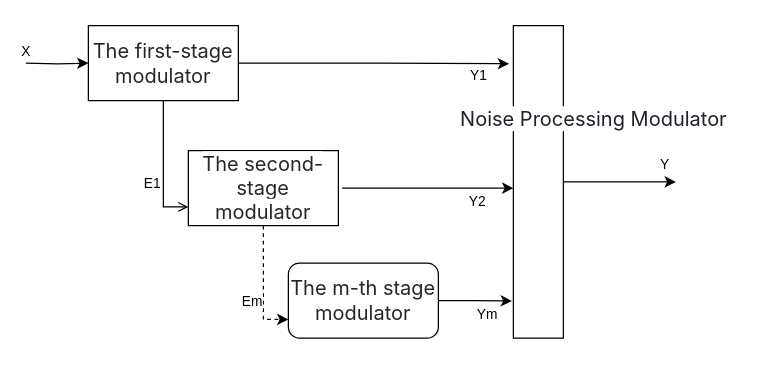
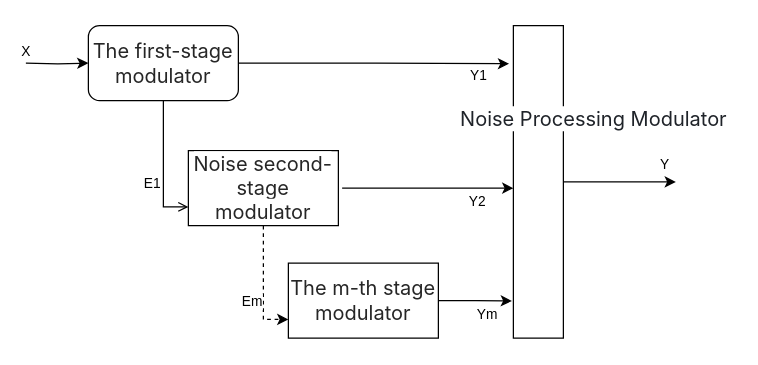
node "The first-stage modulator": shape rectangle -> rounded rectangle
node "The second- stage modulator": label "The second- stage modulator" -> "Noise second- stage modulator"
node "The m-th stage modulator": shape rounded rectangle -> rectangle
